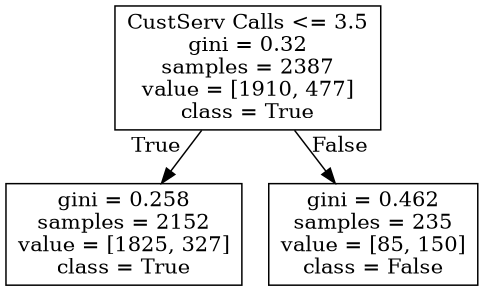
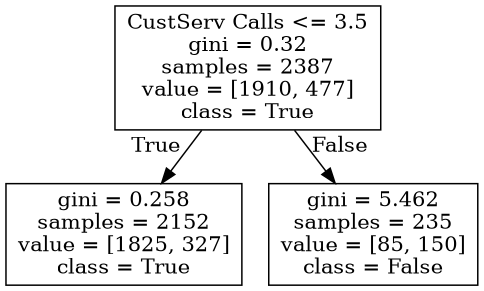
node "gini = 0.462 samples = 235 value = [85, 150] class = False": label "gini = 0.462 samples = 235 value = [85, 150] class = False" -> "gini = 5.462 samples = 235 value = [85, 150] class = False"
